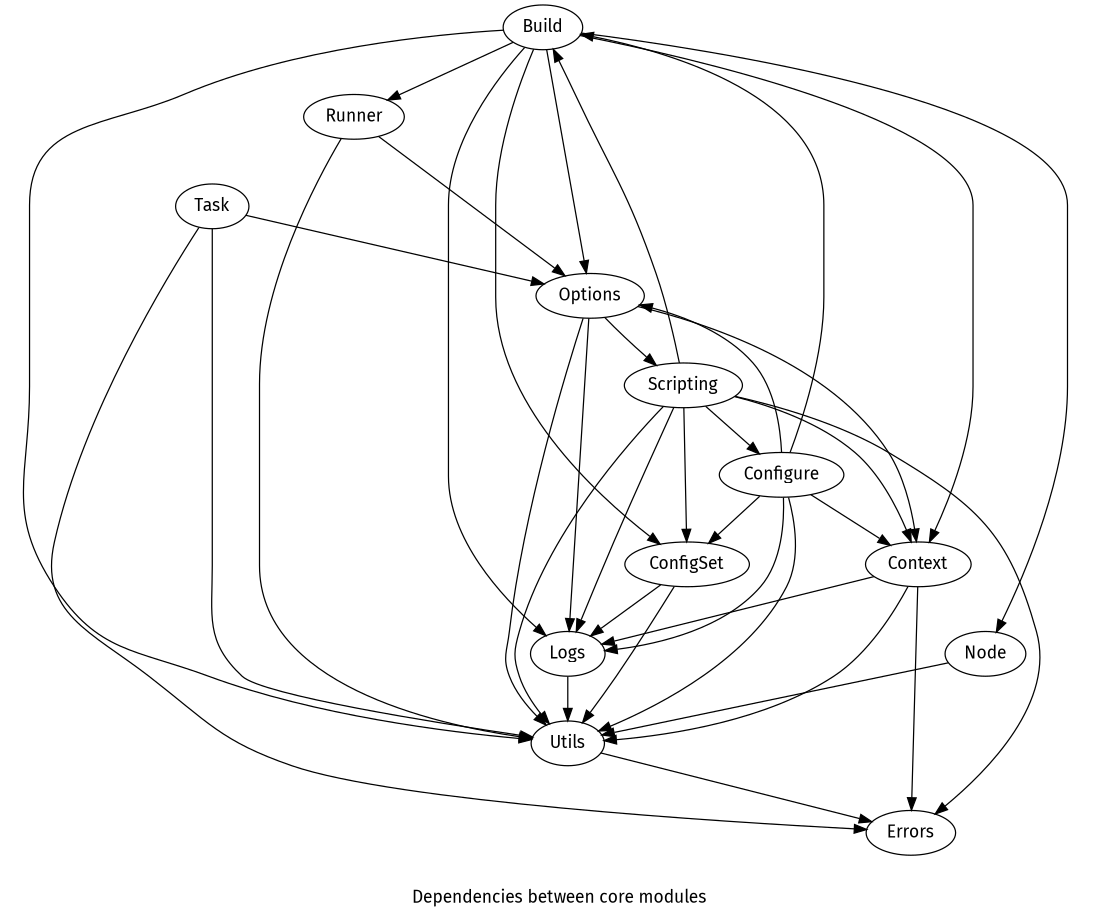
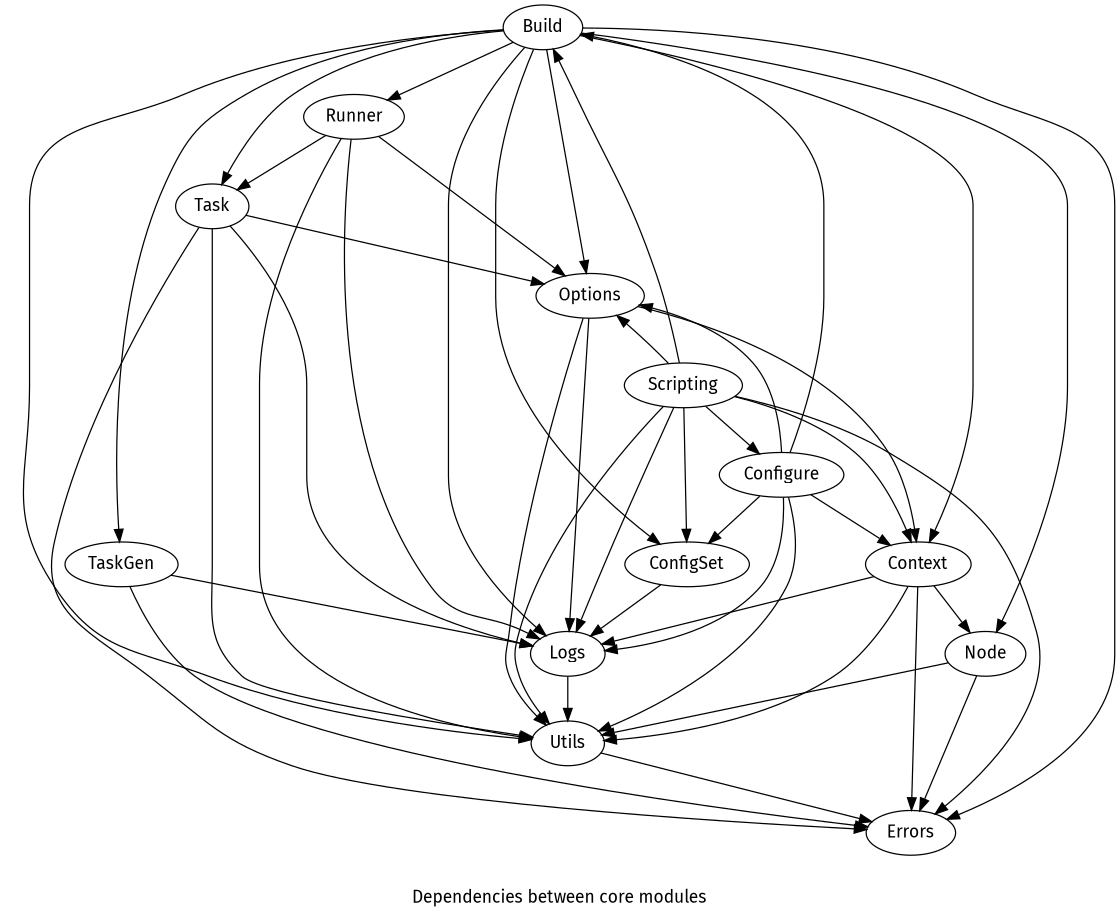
edge "Build" -> "Task": added
edge "Runner" -> "Task": added
edge "Build" -> "Errors": added
edge "Options" -> "Scripting": reversed
edge "Runner" -> "Logs": added
edge "Task" -> "Logs": added
node "TaskGen": added
edge "Context" -> "Node": added
edge "ConfigSet" -> "Utils": removed
edge "Node" -> "Errors": added
